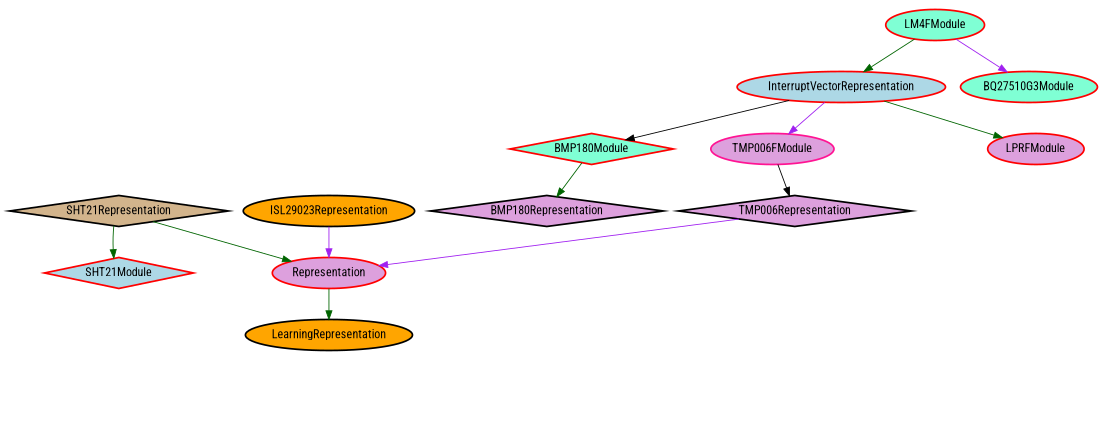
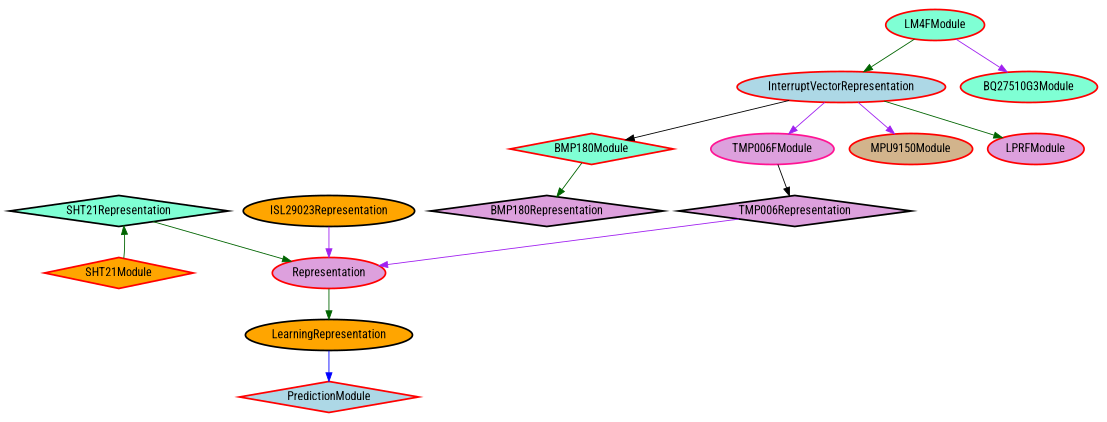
node "MPU9150Module": added
node "SHT21Representation": fillcolor tan -> aquamarine
edge "SHT21Representation" -> "SHT21Module": reversed
node "SHT21Module": fillcolor lightblue -> orange
node "PredictionModule": added
